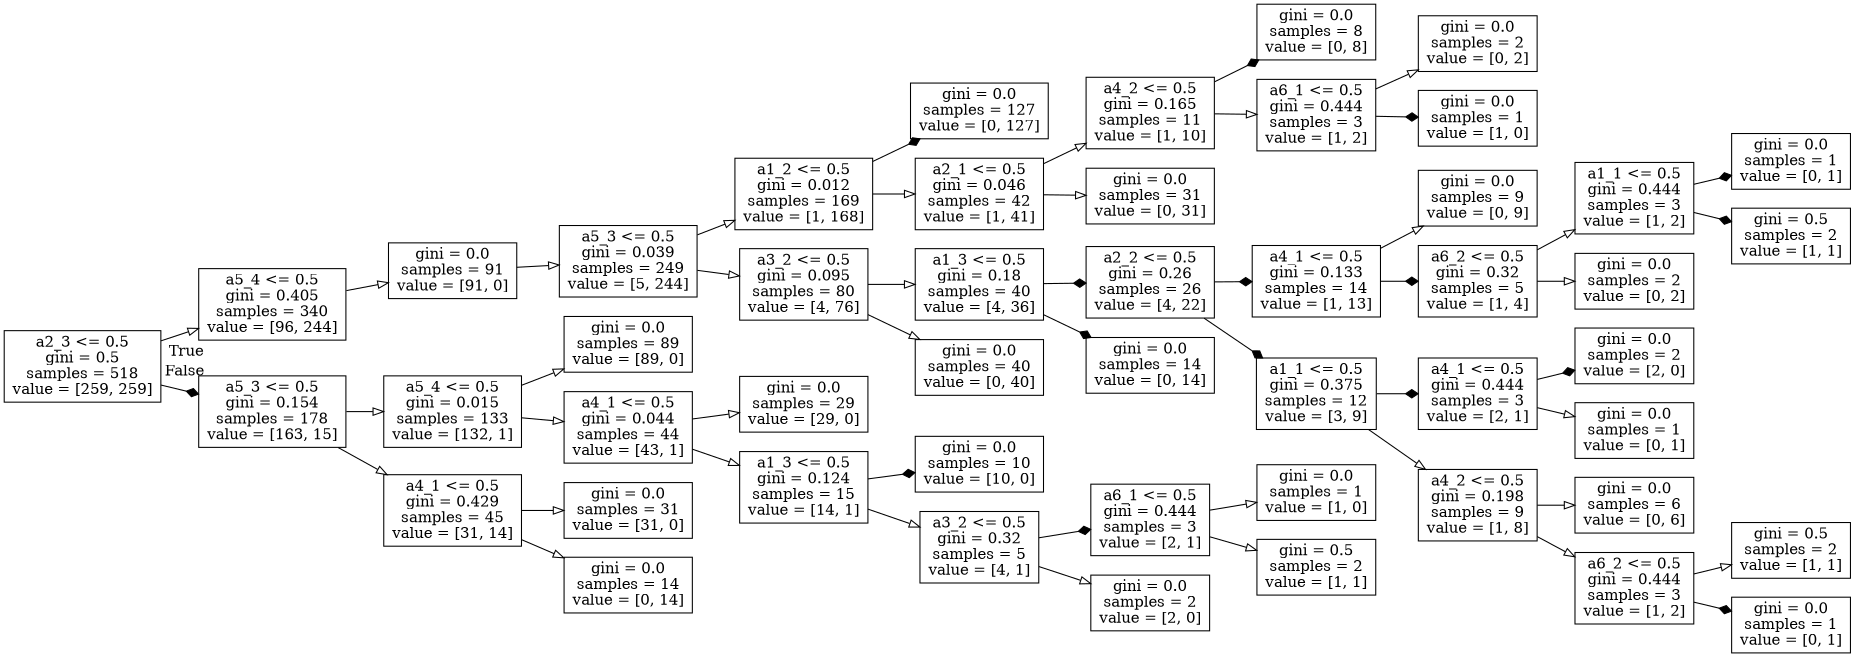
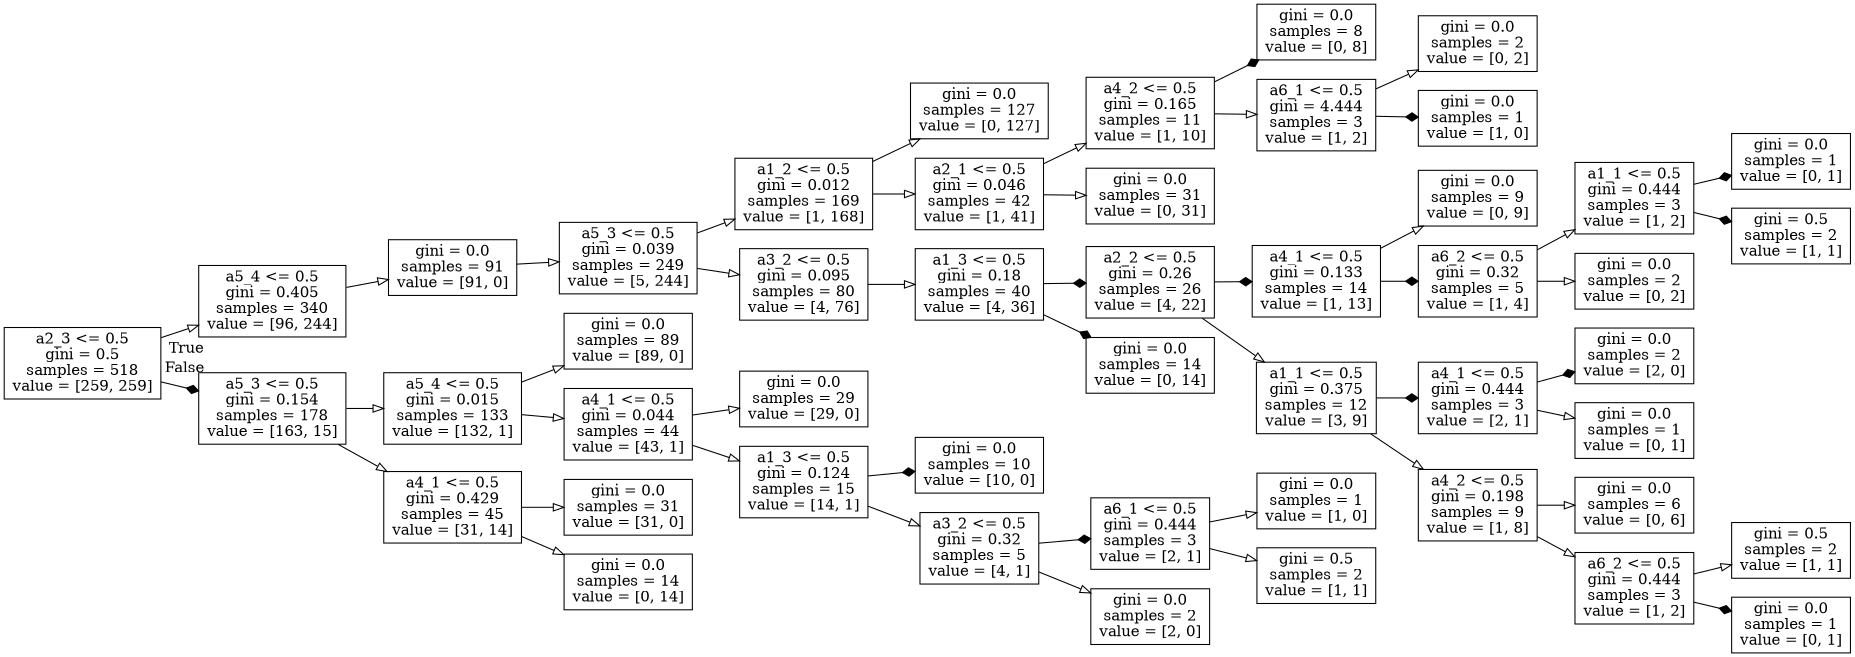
node "a6_1 <= 0.5 gini = 0.444 samples = 3 value = [1, 2]": label "a6_1 <= 0.5 gini = 0.444 samples = 3 value = [1, 2]" -> "a6_1 <= 0.5 gini = 4.444 samples = 3 value = [1, 2]"
edge "a1_2 <= 0.5 gini = 0.012 samples = 169 value = [1, 168]" -> "gini = 0.0 samples = 127 value = [0, 127]": arrowhead diamond -> onormal
edge "a2_2 <= 0.5 gini = 0.26 samples = 26 value = [4, 22]" -> "a1_1 <= 0.5 gini = 0.375 samples = 12 value = [3, 9]": arrowhead diamond -> onormal
node "gini = 0.0 samples = 40 value = [0, 40]": removed
